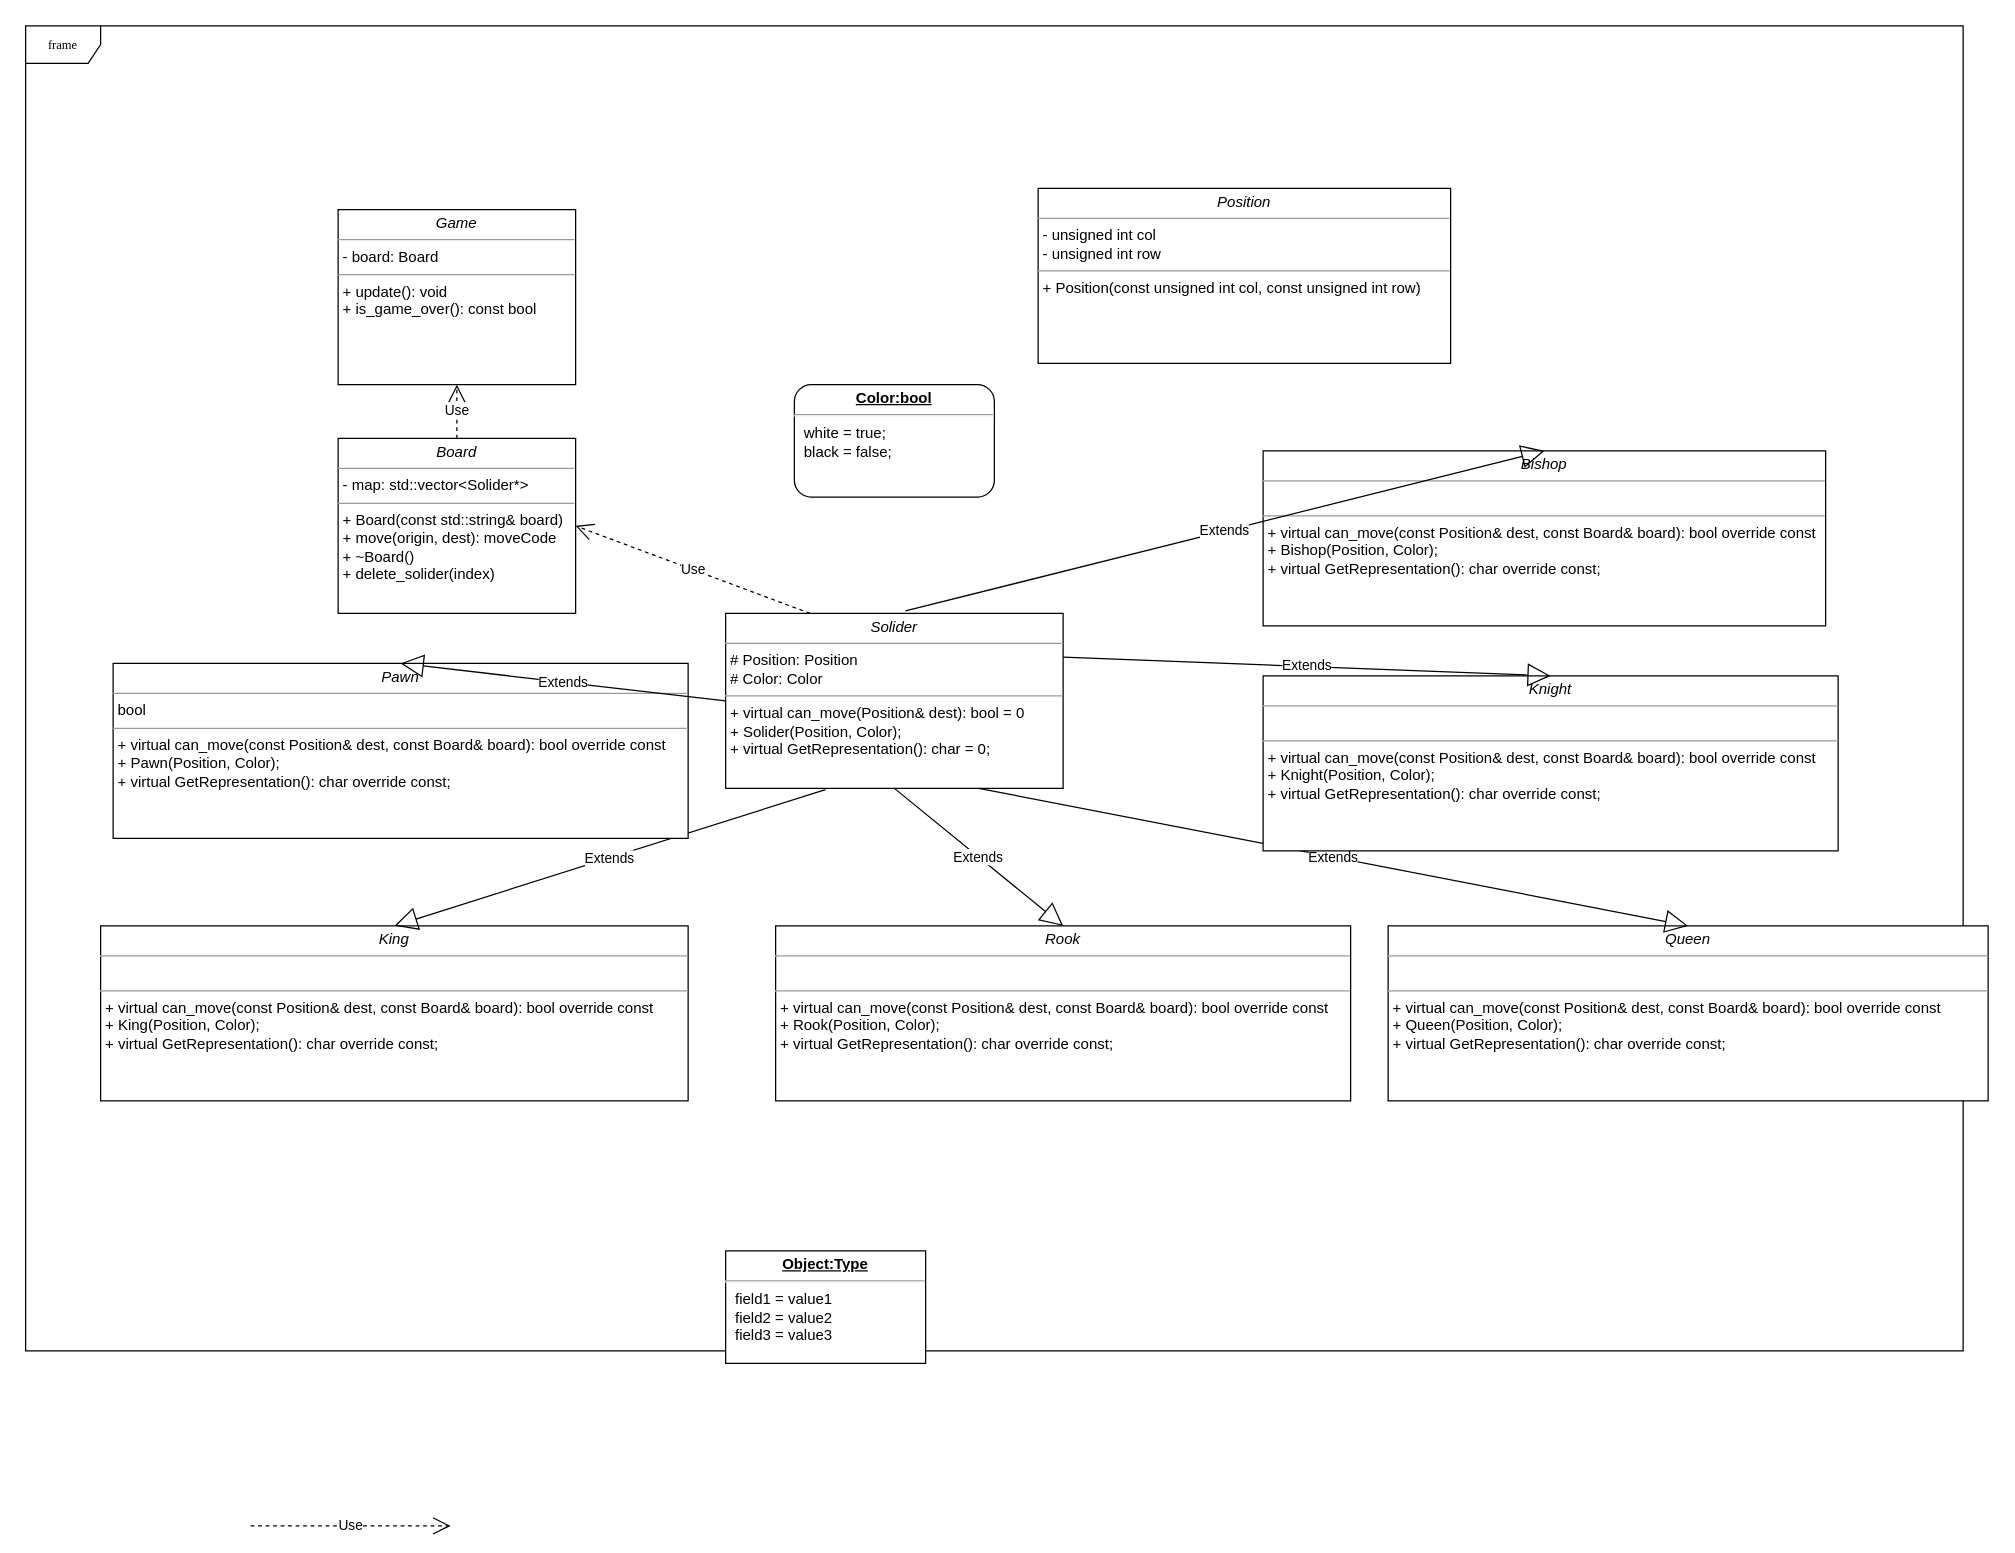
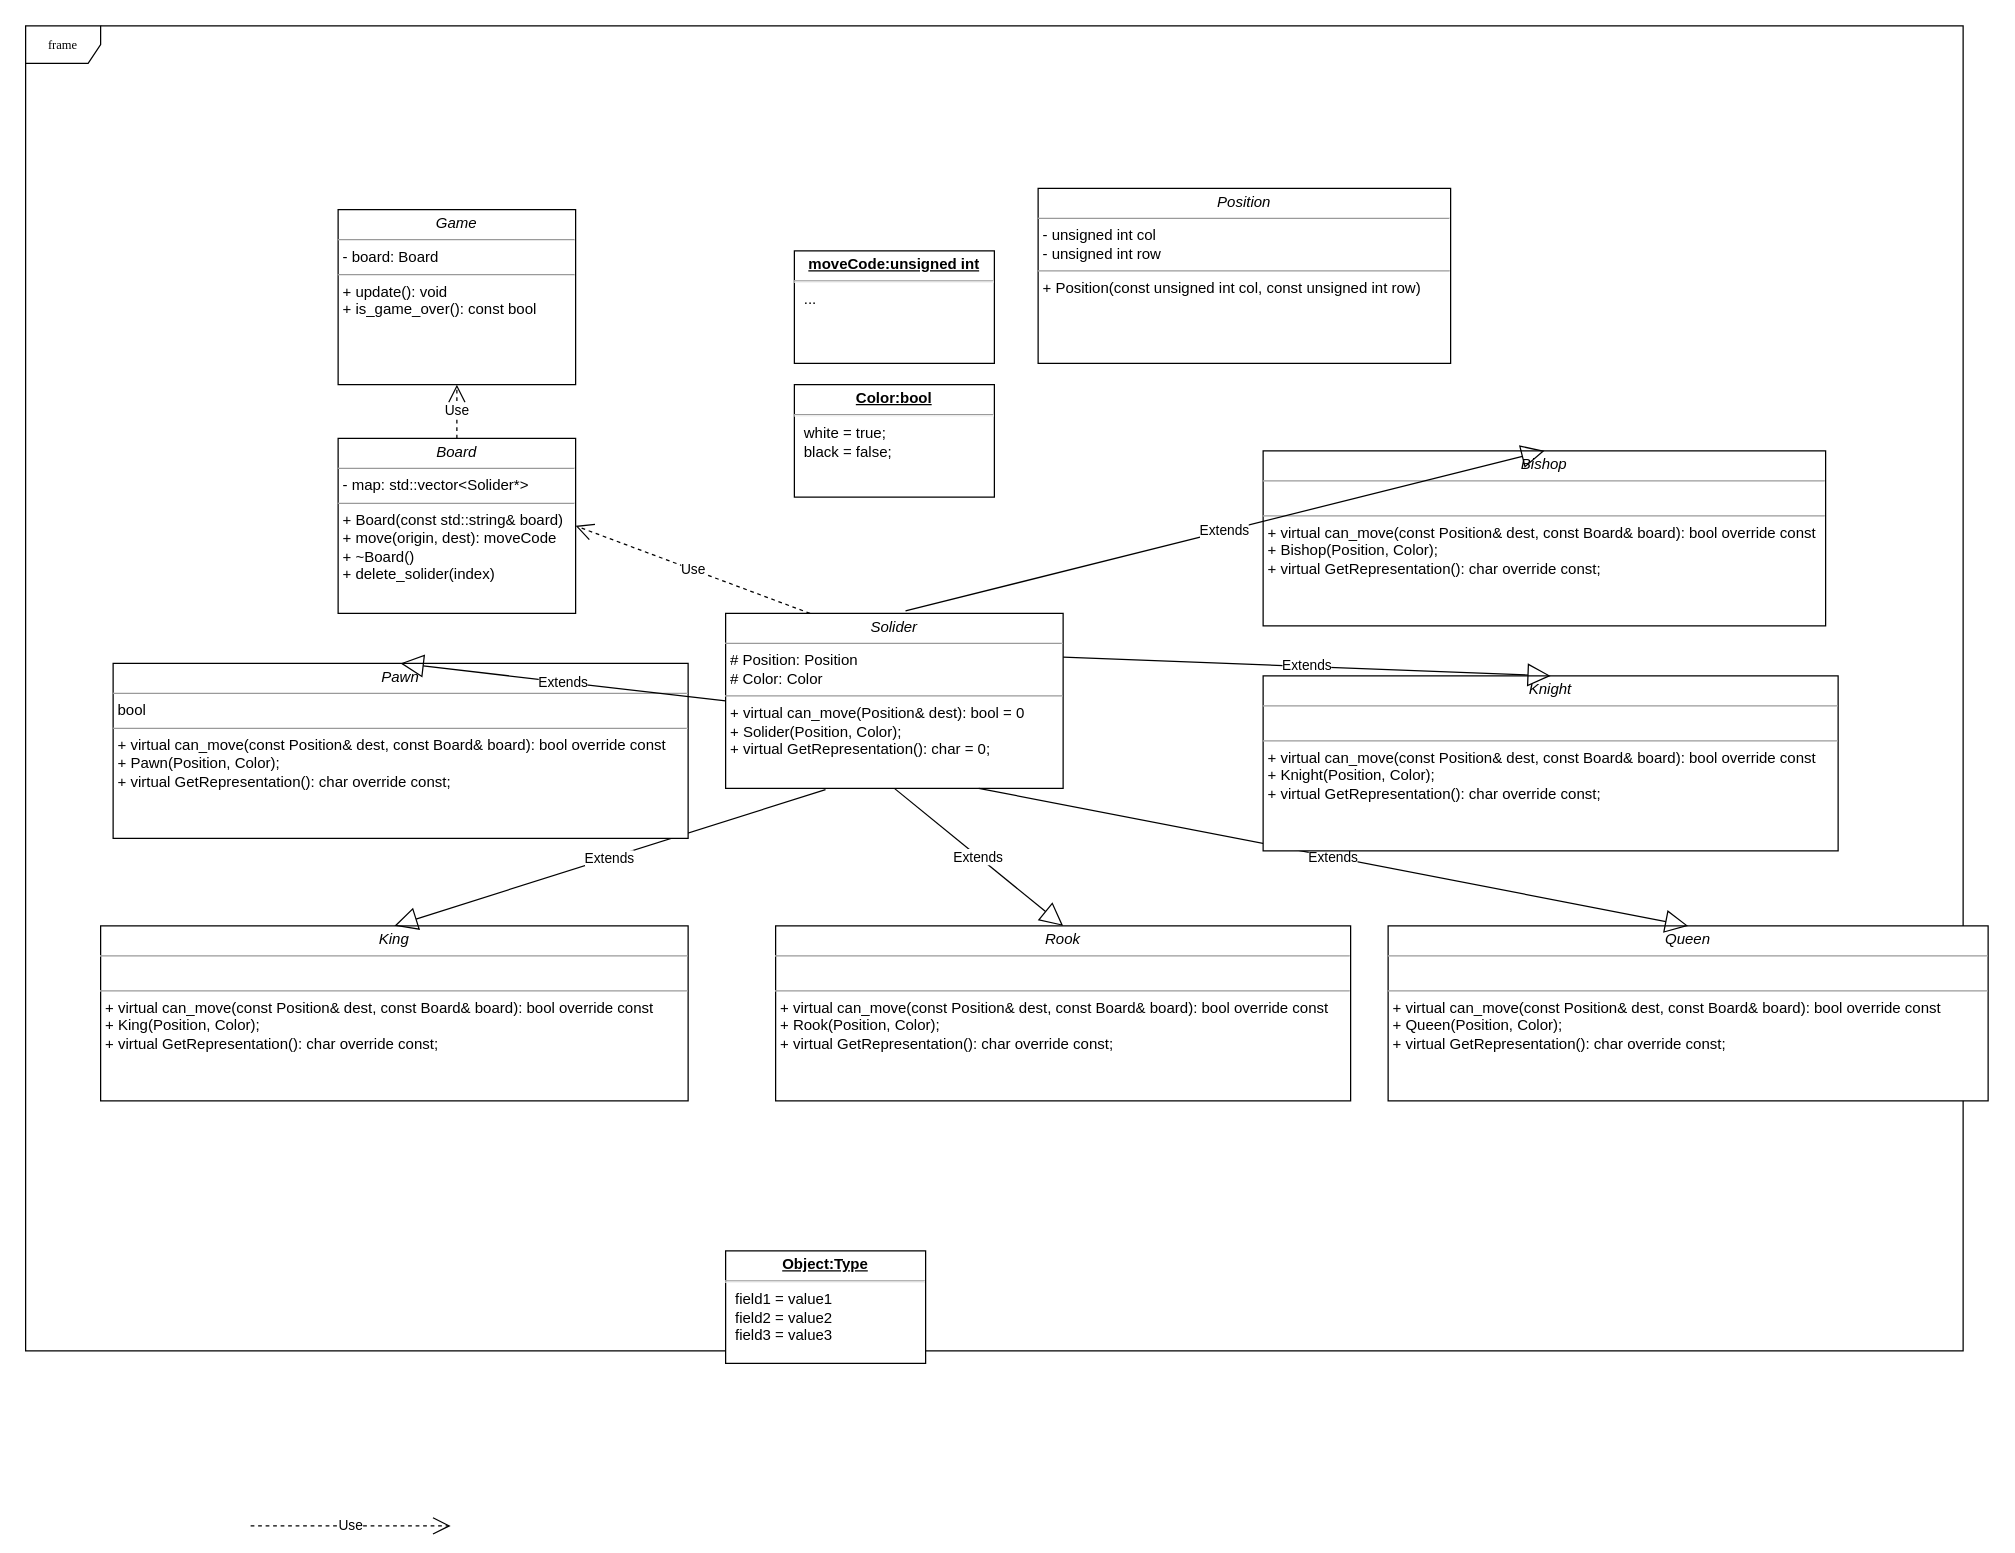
node "moveCode:unsigned int ...": added
node "Color:bool white = true; black = false;": shape rounded rectangle -> rectangle
